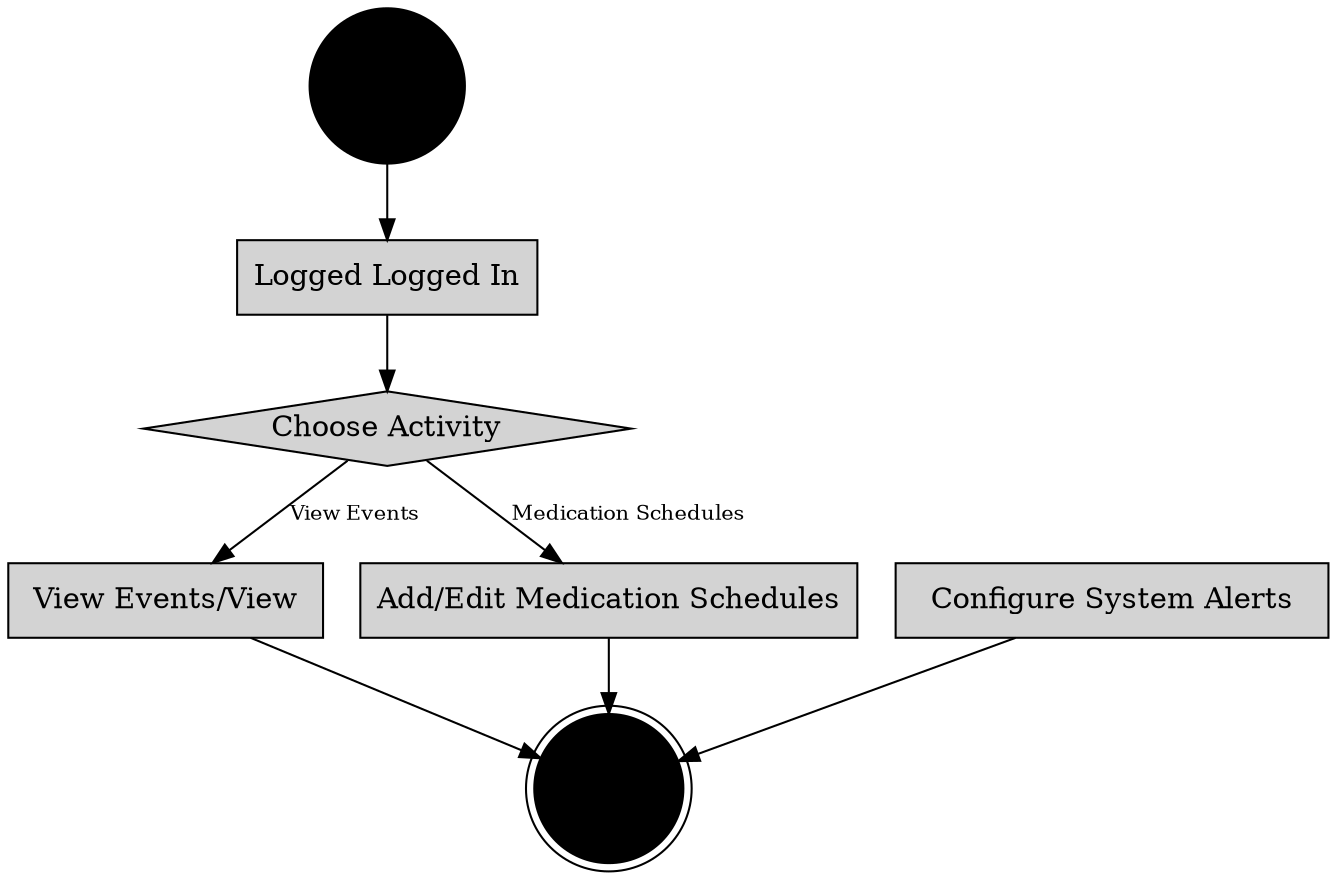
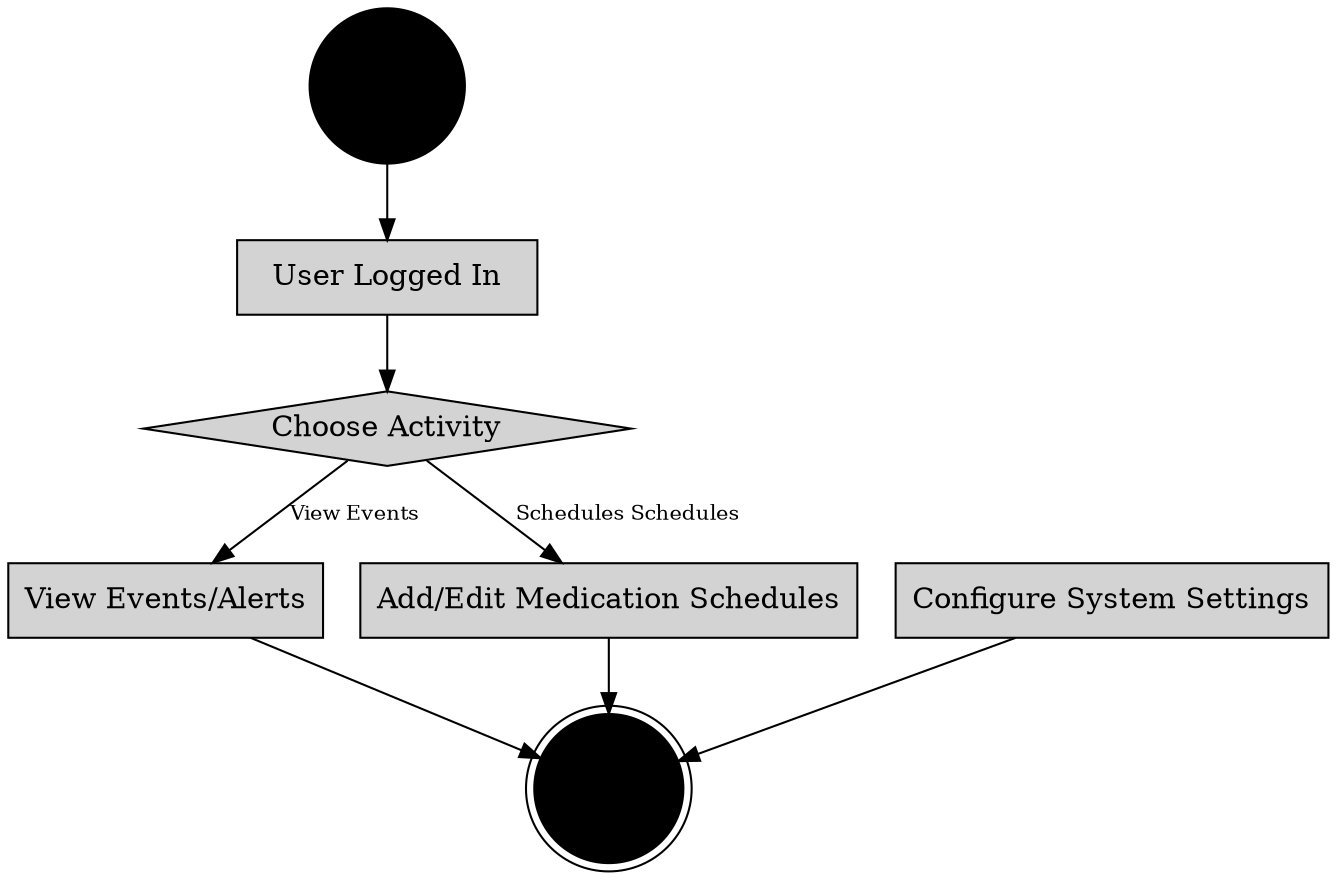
node "Logged Logged In": label "Logged Logged In" -> "User Logged In"
edge "Choose Activity" -> "Add/Edit Medication Schedules": label "Medication Schedules" -> "Schedules Schedules"
node "View Events/View": label "View Events/View" -> "View Events/Alerts"
node "Configure System Alerts": label "Configure System Alerts" -> "Configure System Settings"
